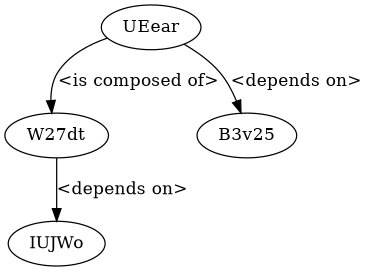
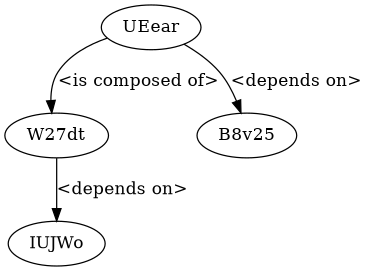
node "B3v25": label "B3v25" -> "B8v25"
